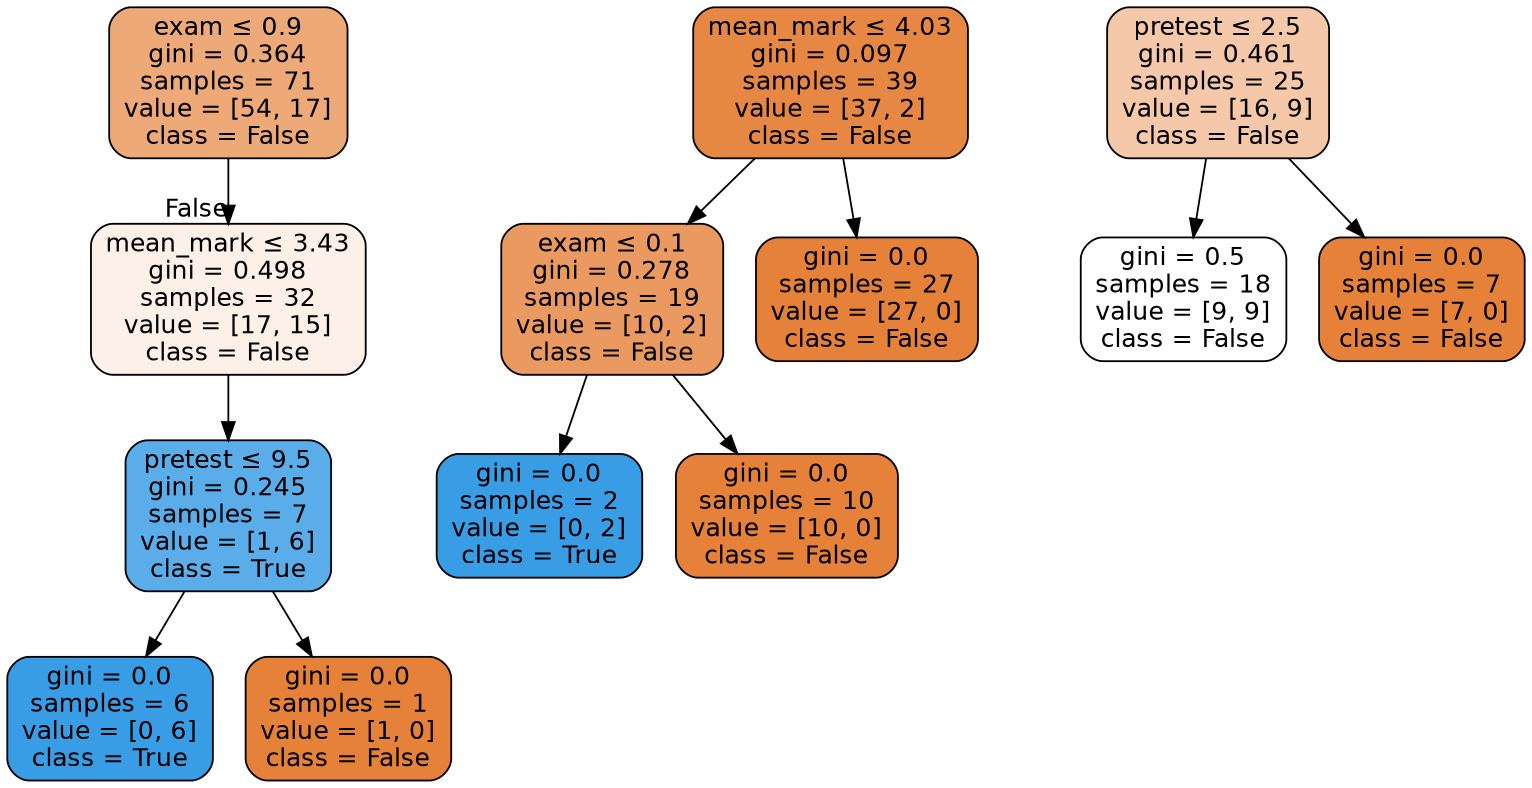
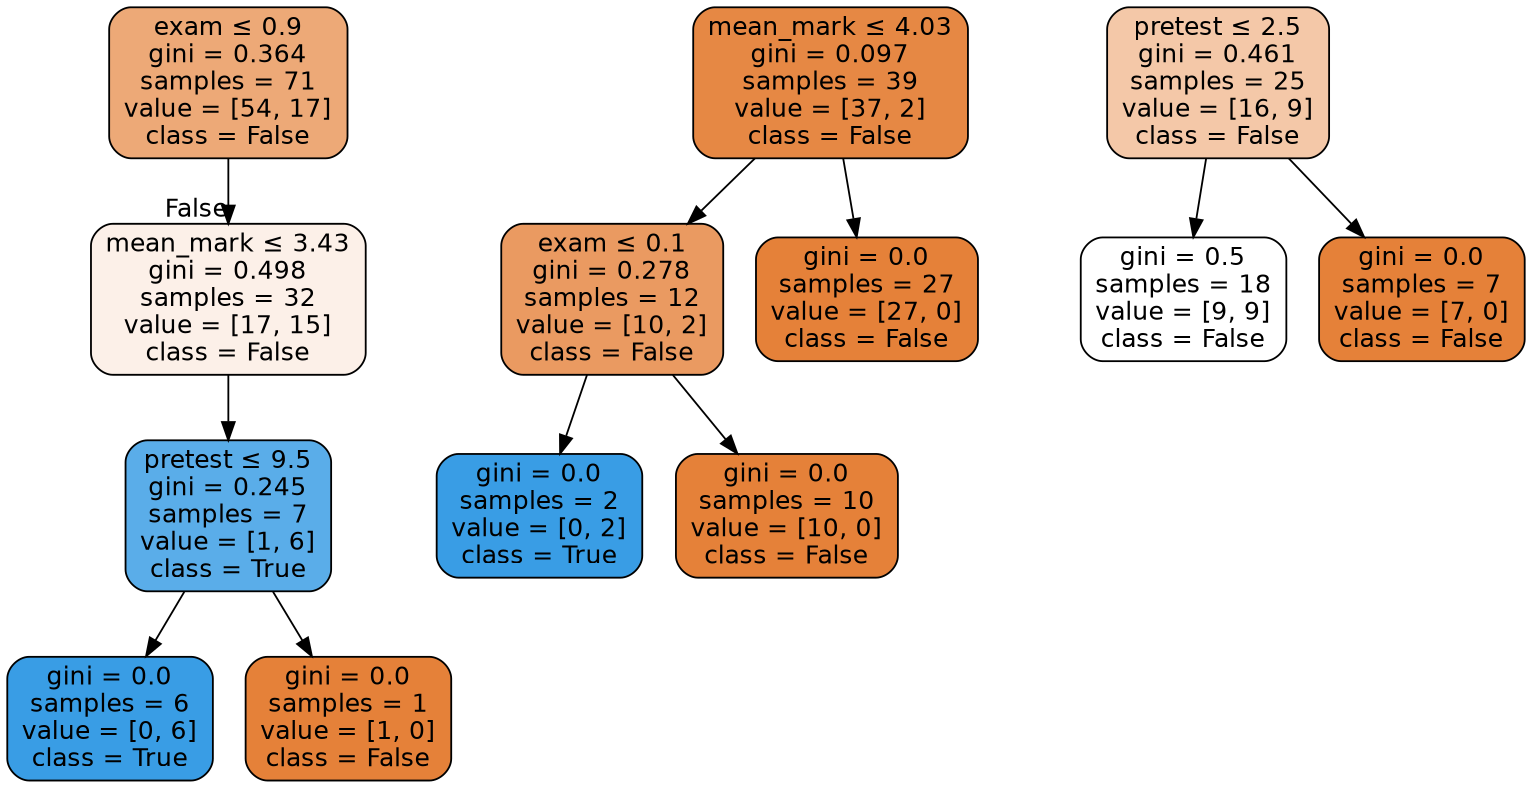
node "exam ≤ 0.1": text "samples = 19" -> "samples = 12"
